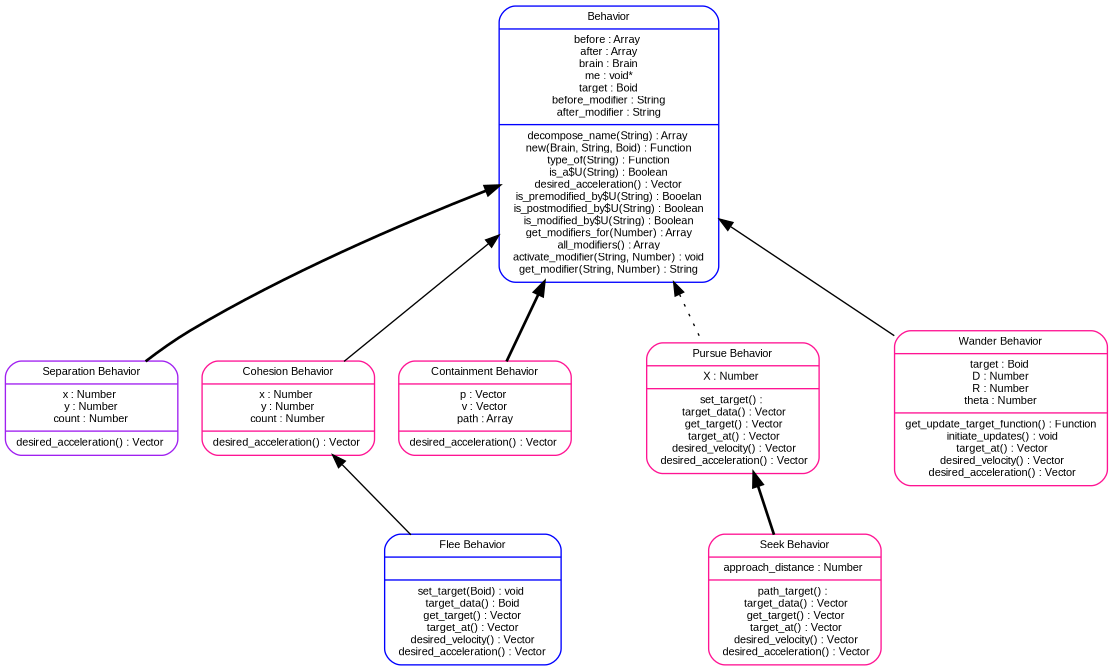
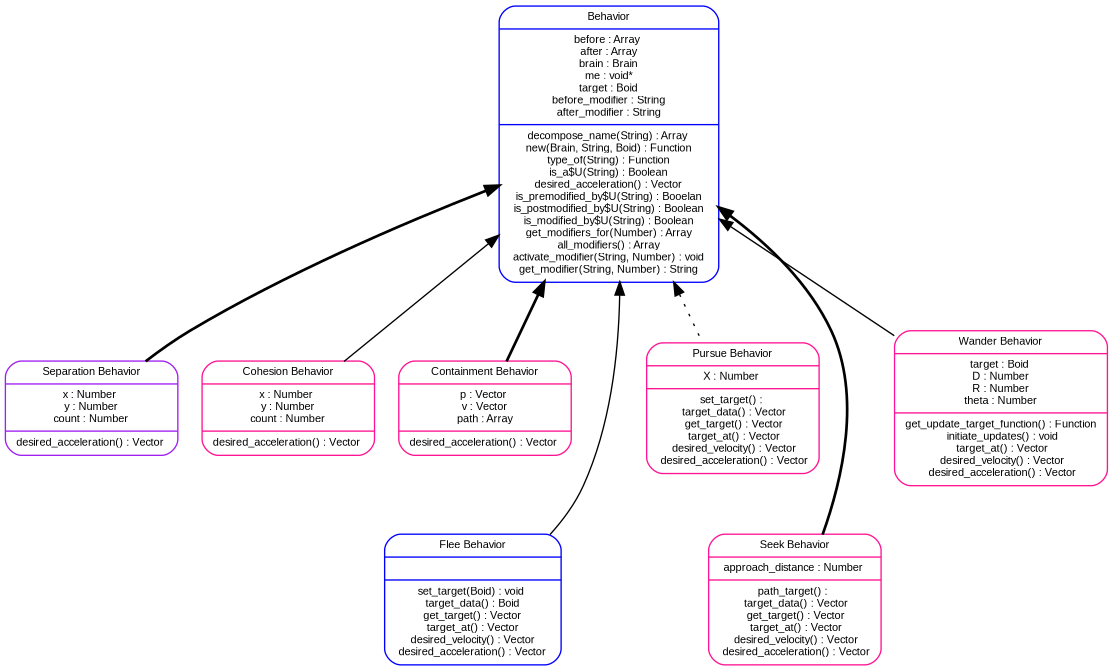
edge "Flee Behavior" -> "Cohesion Behavior": now "Flee Behavior" -> "Behavior"
edge "Seek Behavior" -> "Pursue Behavior": now "Seek Behavior" -> "Behavior"
